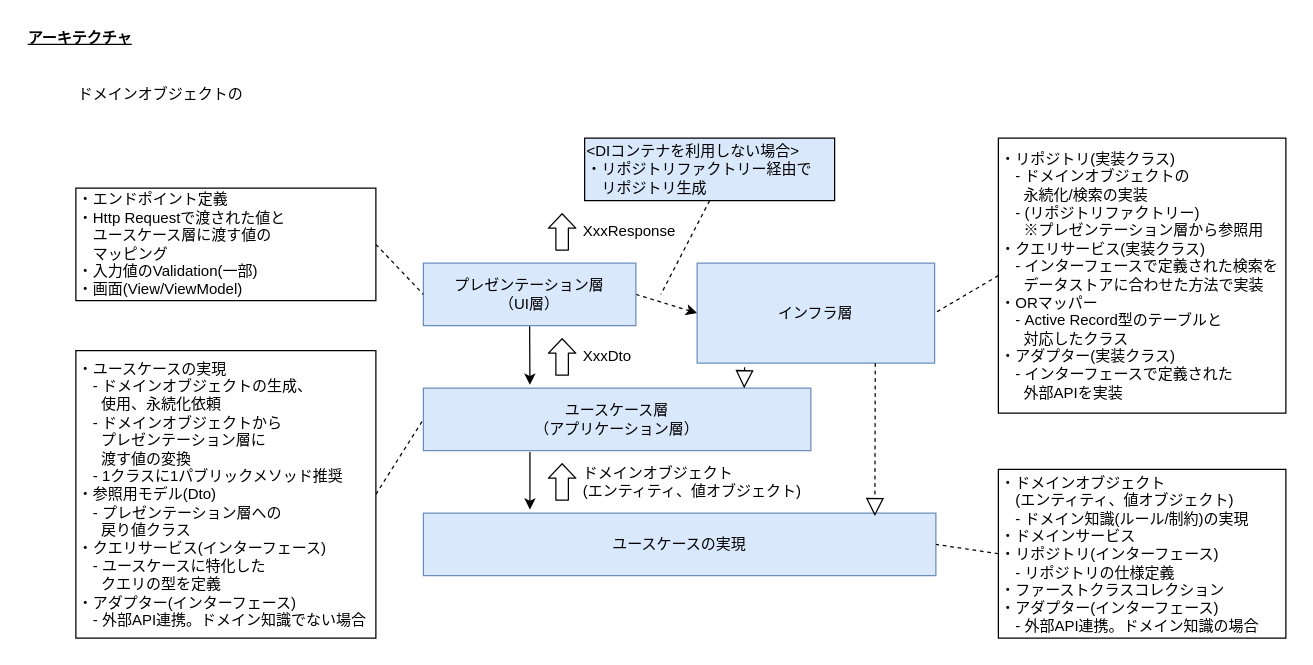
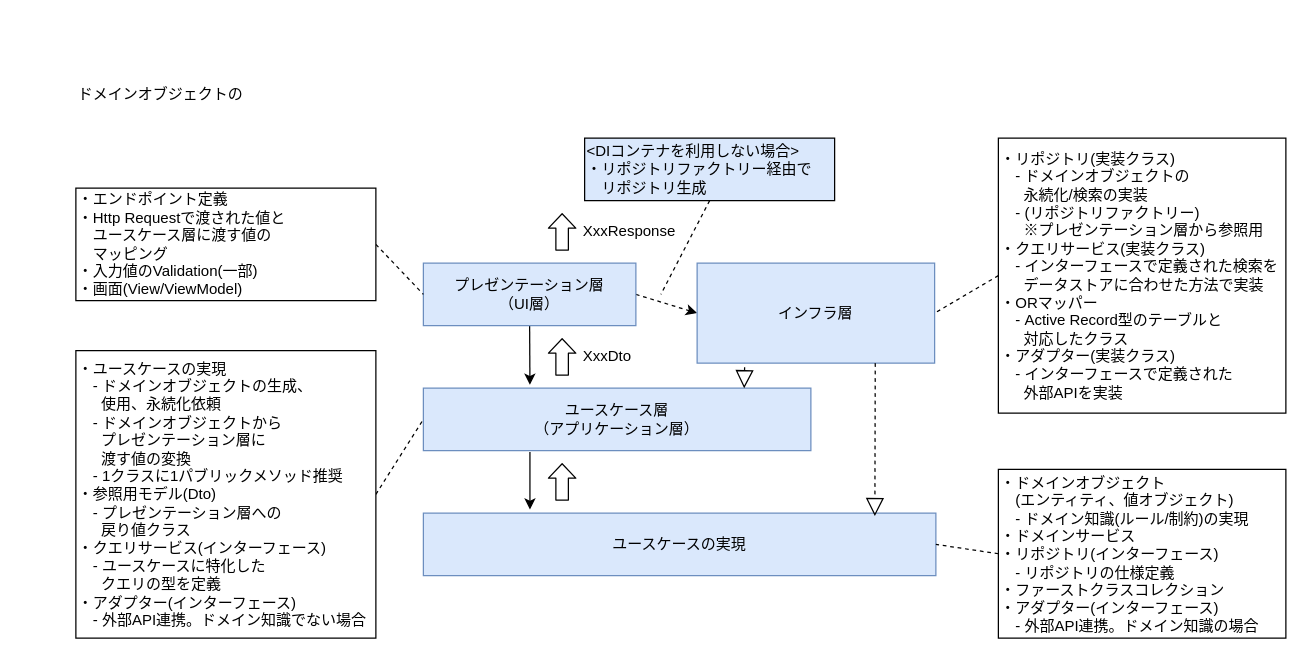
node "アーキテクチャ": removed
node "ドメインオブジェクト (エンティティ、値オブジェクト)": removed
